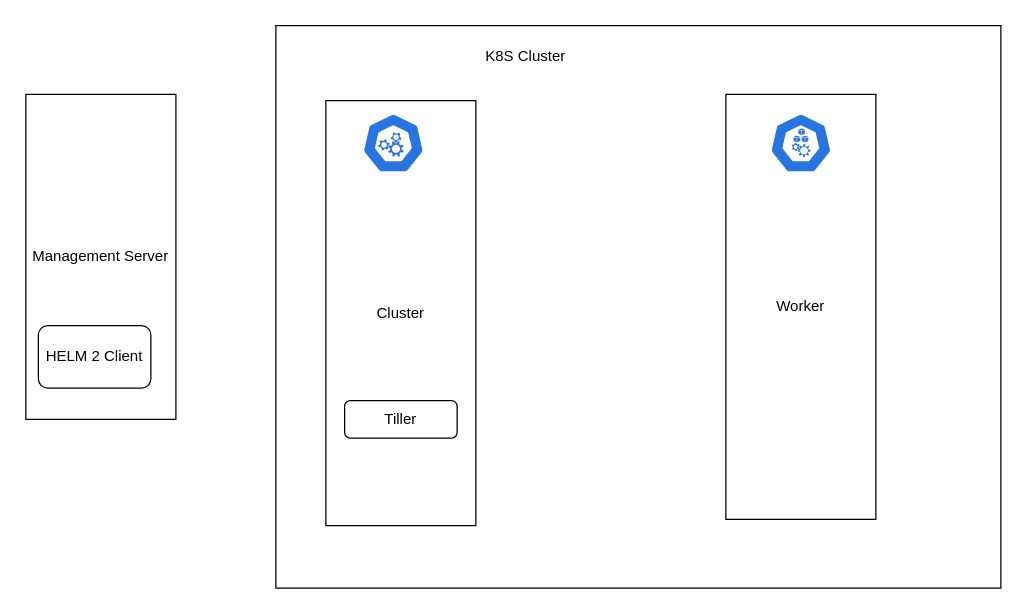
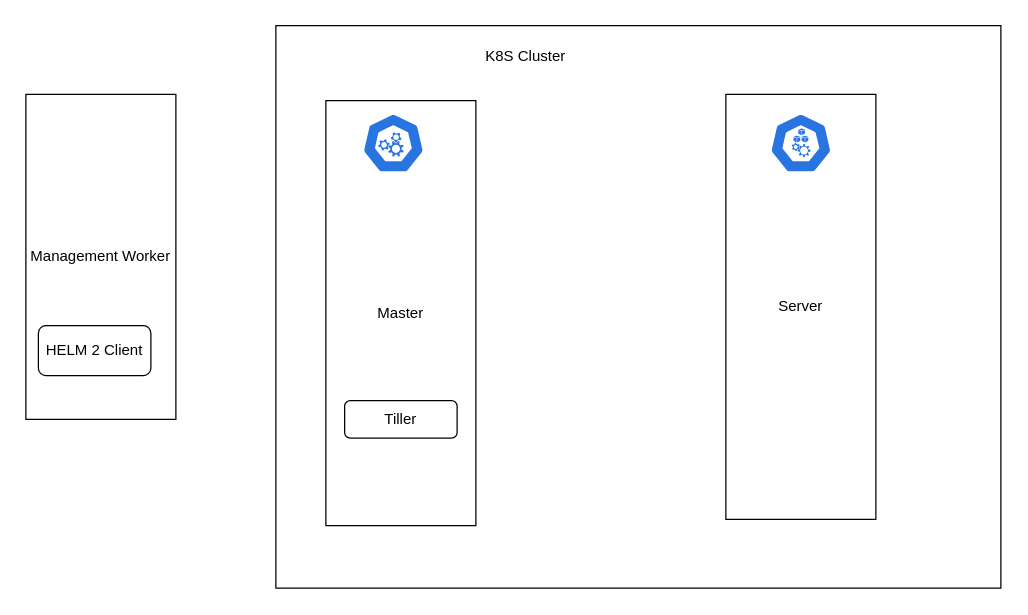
node "Management Server": label "Management Server" -> "Management Worker"
node "Worker": label "Worker" -> "Server"
node "Cluster": label "Cluster" -> "Master"
node "HELM 2 Client": size 113x63 -> 113x50
